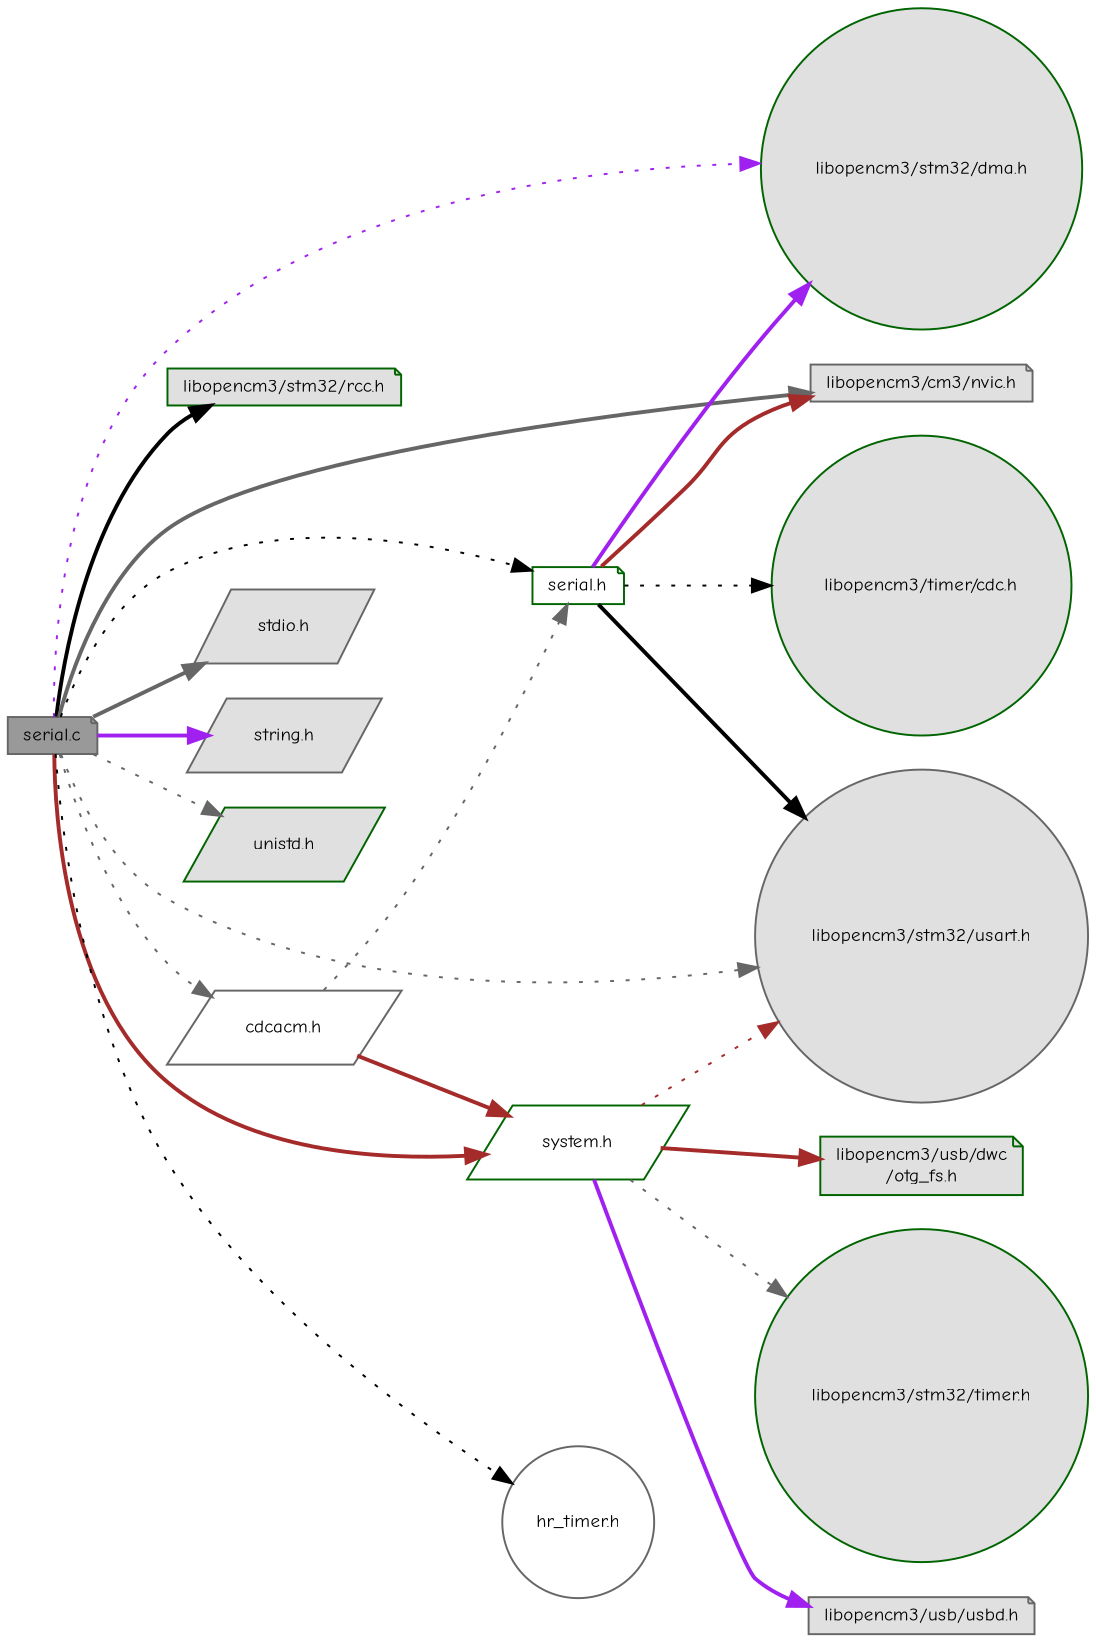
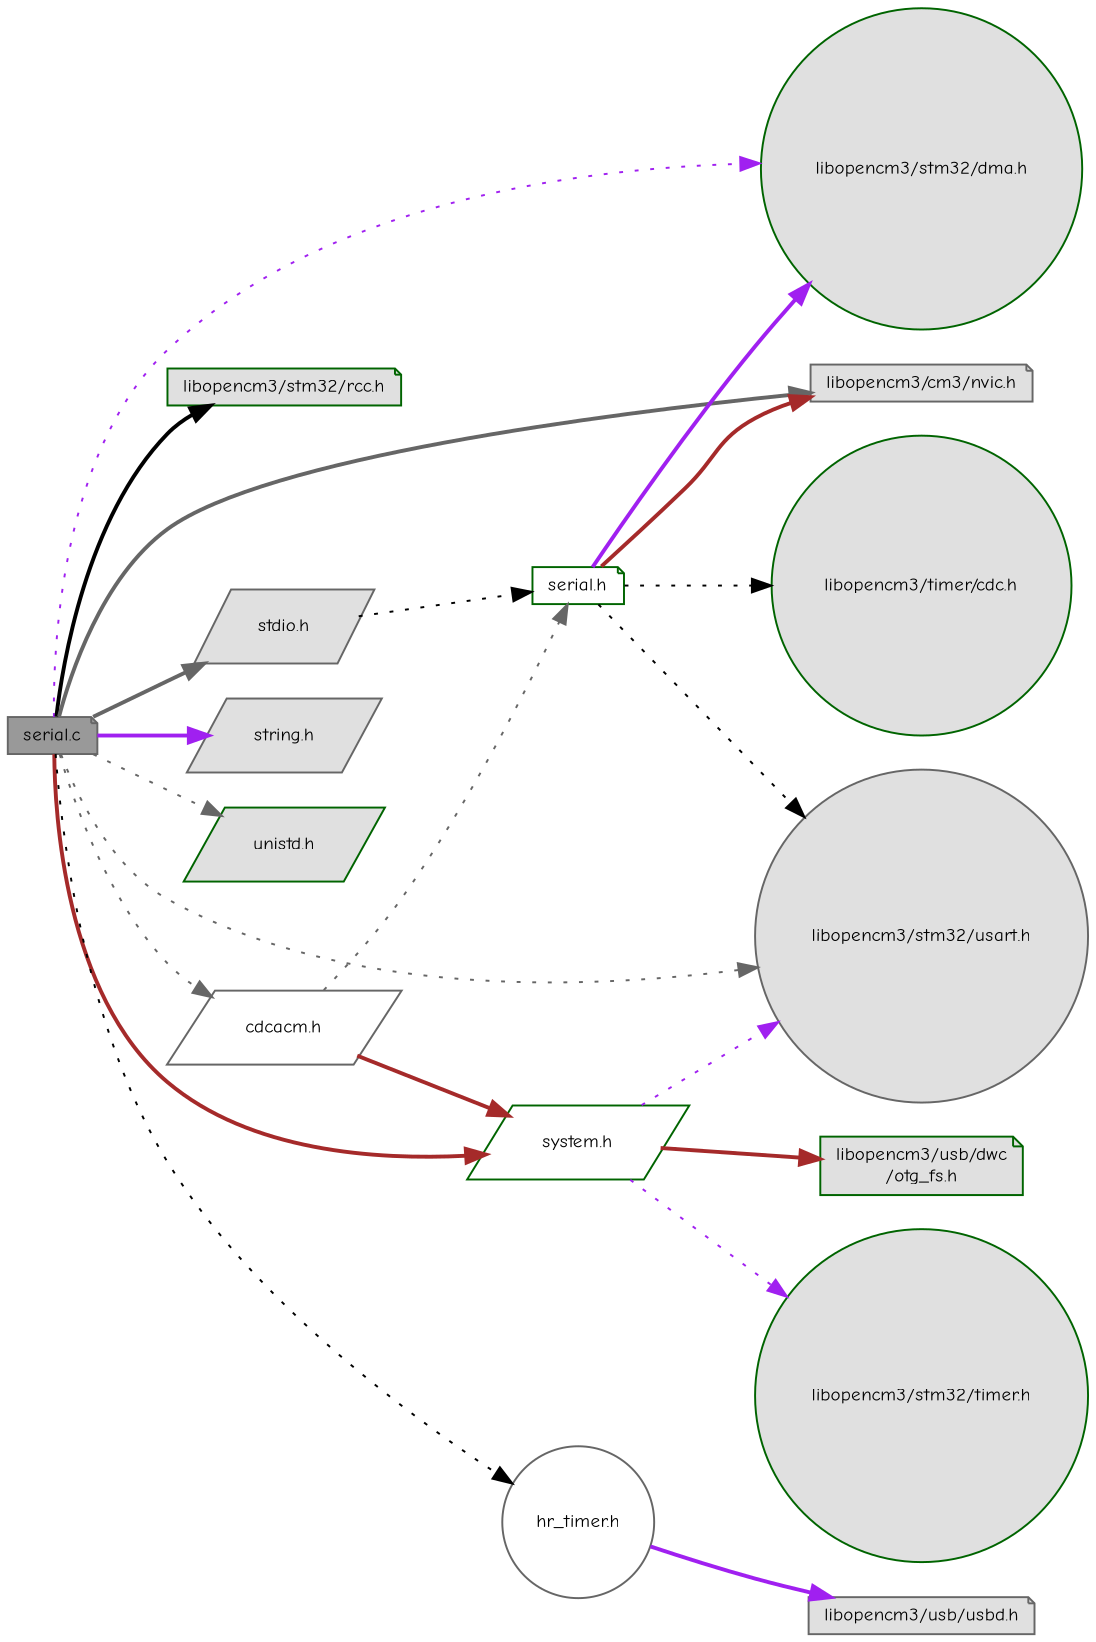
edge "serial.c" -> "serial.h": now "stdio.h" -> "serial.h"
edge "serial.h" -> "libopencm3/stm32/usart.h": style bold -> dotted
edge "system.h" -> "libopencm3/stm32/usart.h": color brown -> purple
edge "system.h" -> "libopencm3/stm32/timer.h": color gray40 -> purple
edge "system.h" -> "libopencm3/usb/usbd.h": now "hr_timer.h" -> "libopencm3/usb/usbd.h"
